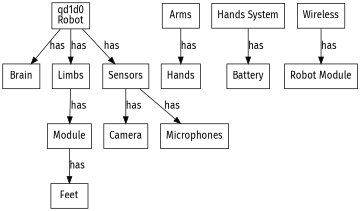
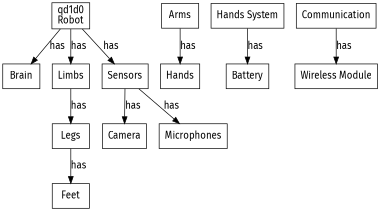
node "Wireless": label "Wireless" -> "Communication"
node "Robot Module": label "Robot Module" -> "Wireless Module"
node "Module": label "Module" -> "Legs"
